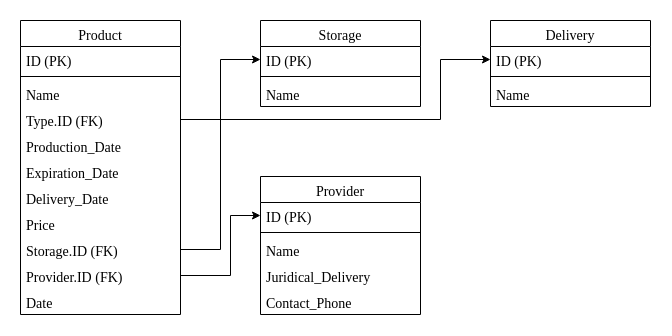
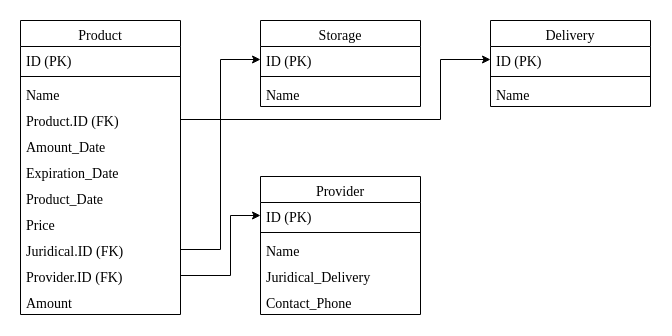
node "Type.ID (FK)": label "Type.ID (FK)" -> "Product.ID (FK)"
node "Production_Date": label "Production_Date" -> "Amount_Date"
node "Delivery_Date": label "Delivery_Date" -> "Product_Date"
node "Storage.ID (FK)": label "Storage.ID (FK)" -> "Juridical.ID (FK)"
node "Date": label "Date" -> "Amount"
